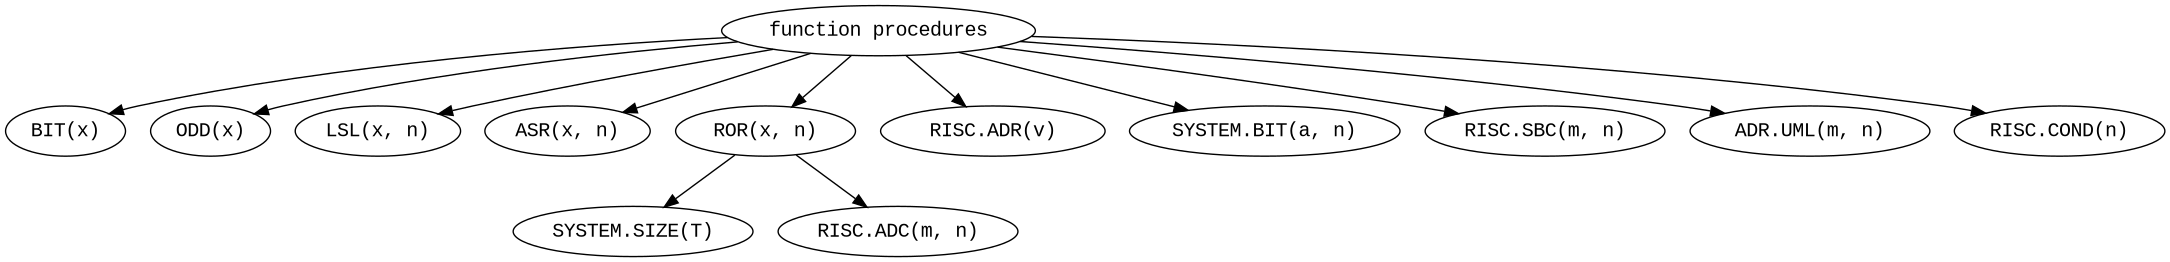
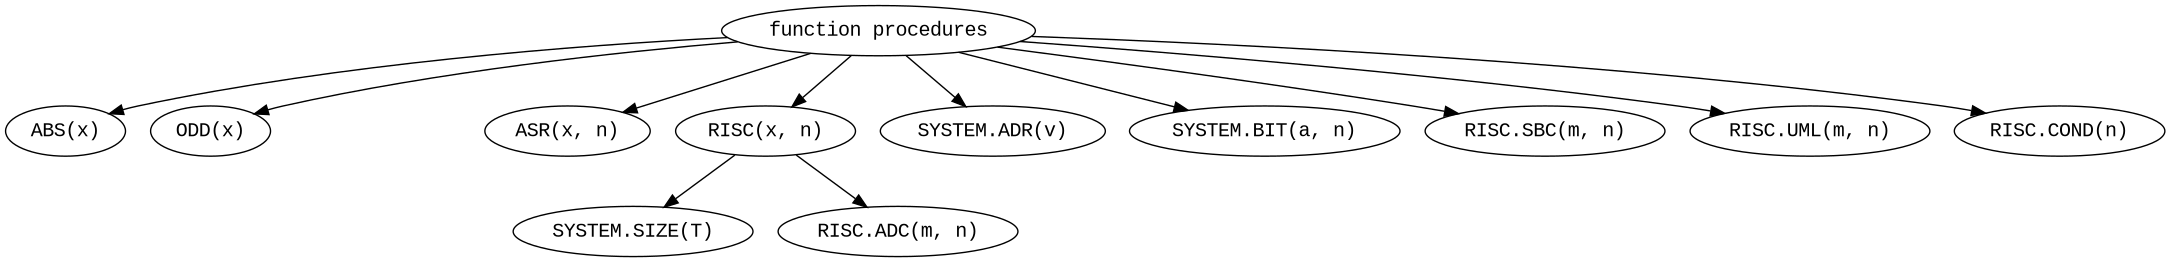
node "BIT(x)": label "BIT(x)" -> "ABS(x)"
node "LSL(x, n)": removed
node "ROR(x, n)": label "ROR(x, n)" -> "RISC(x, n)"
node "RISC.ADR(v)": label "RISC.ADR(v)" -> "SYSTEM.ADR(v)"
node "ADR.UML(m, n)": label "ADR.UML(m, n)" -> "RISC.UML(m, n)"
